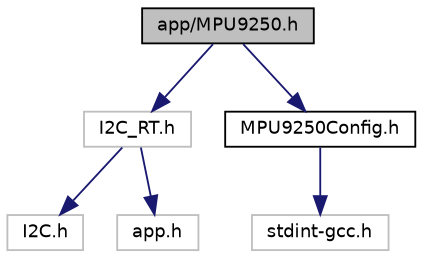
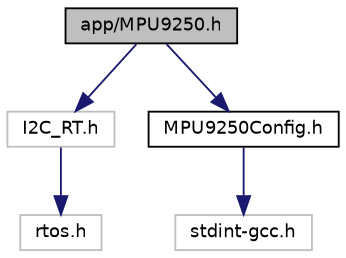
node "I2C.h": removed
node "app.h": label "app.h" -> "rtos.h"
